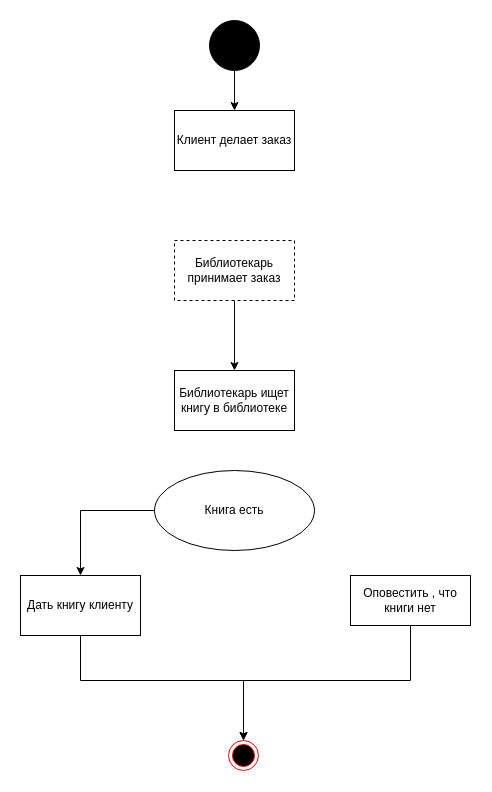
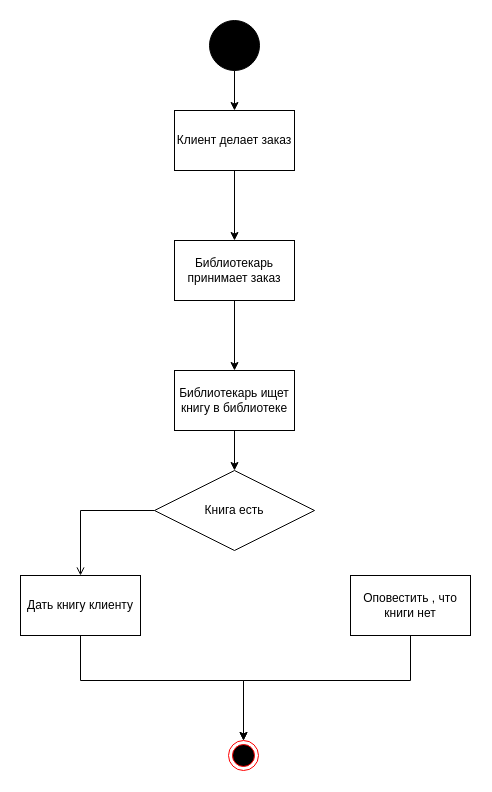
edge "Клиент делает заказ" -> "Библиотекарь принимает заказ": added
node "Библиотекарь принимает заказ": style dashed -> solid
edge "Библиотекарь ищет книгу в библиотеке" -> "Книга есть": added
node "Книга есть": shape ellipse -> diamond
edge "Книга есть" -> "Дать книгу клиенту": arrowhead classic -> open
node "Оповестить , что книги нет": size 120x50 -> 120x60
